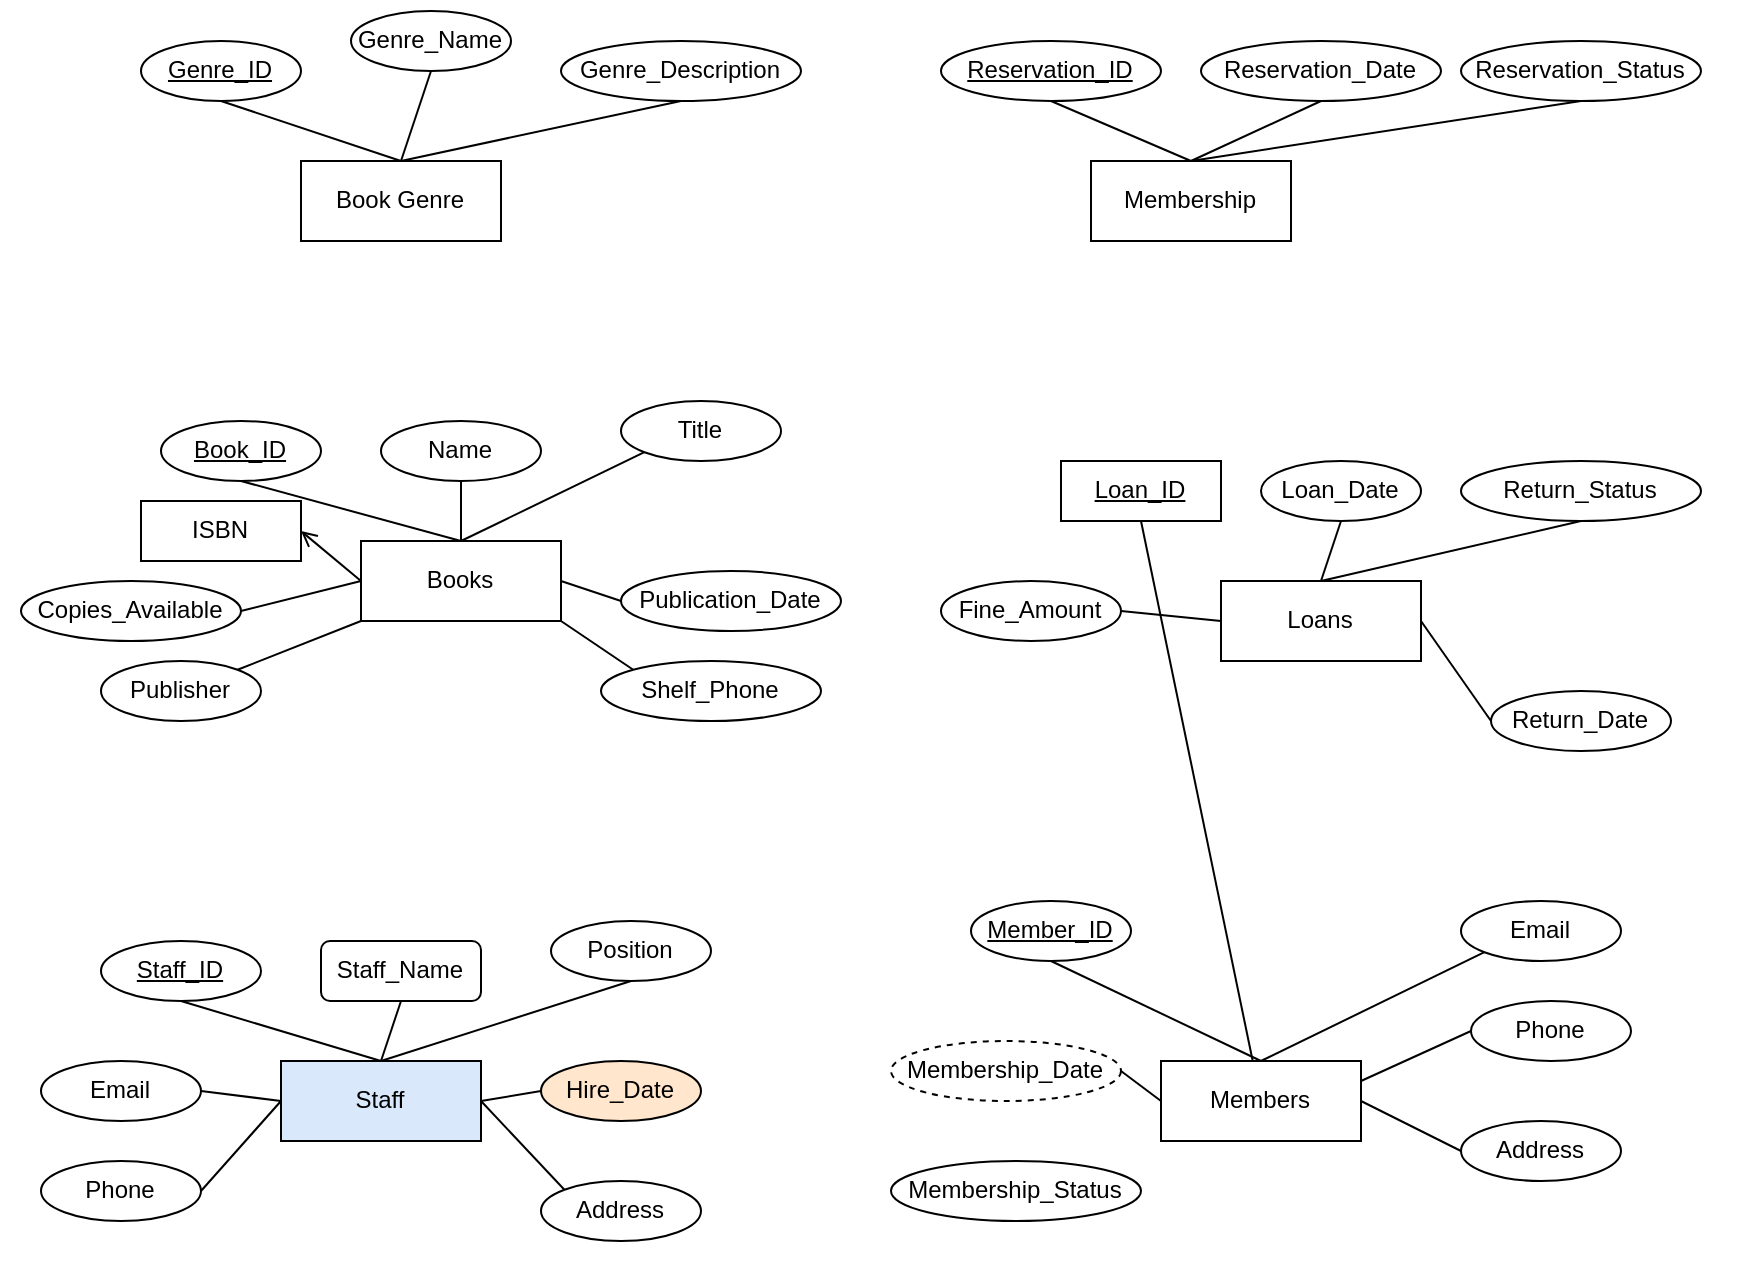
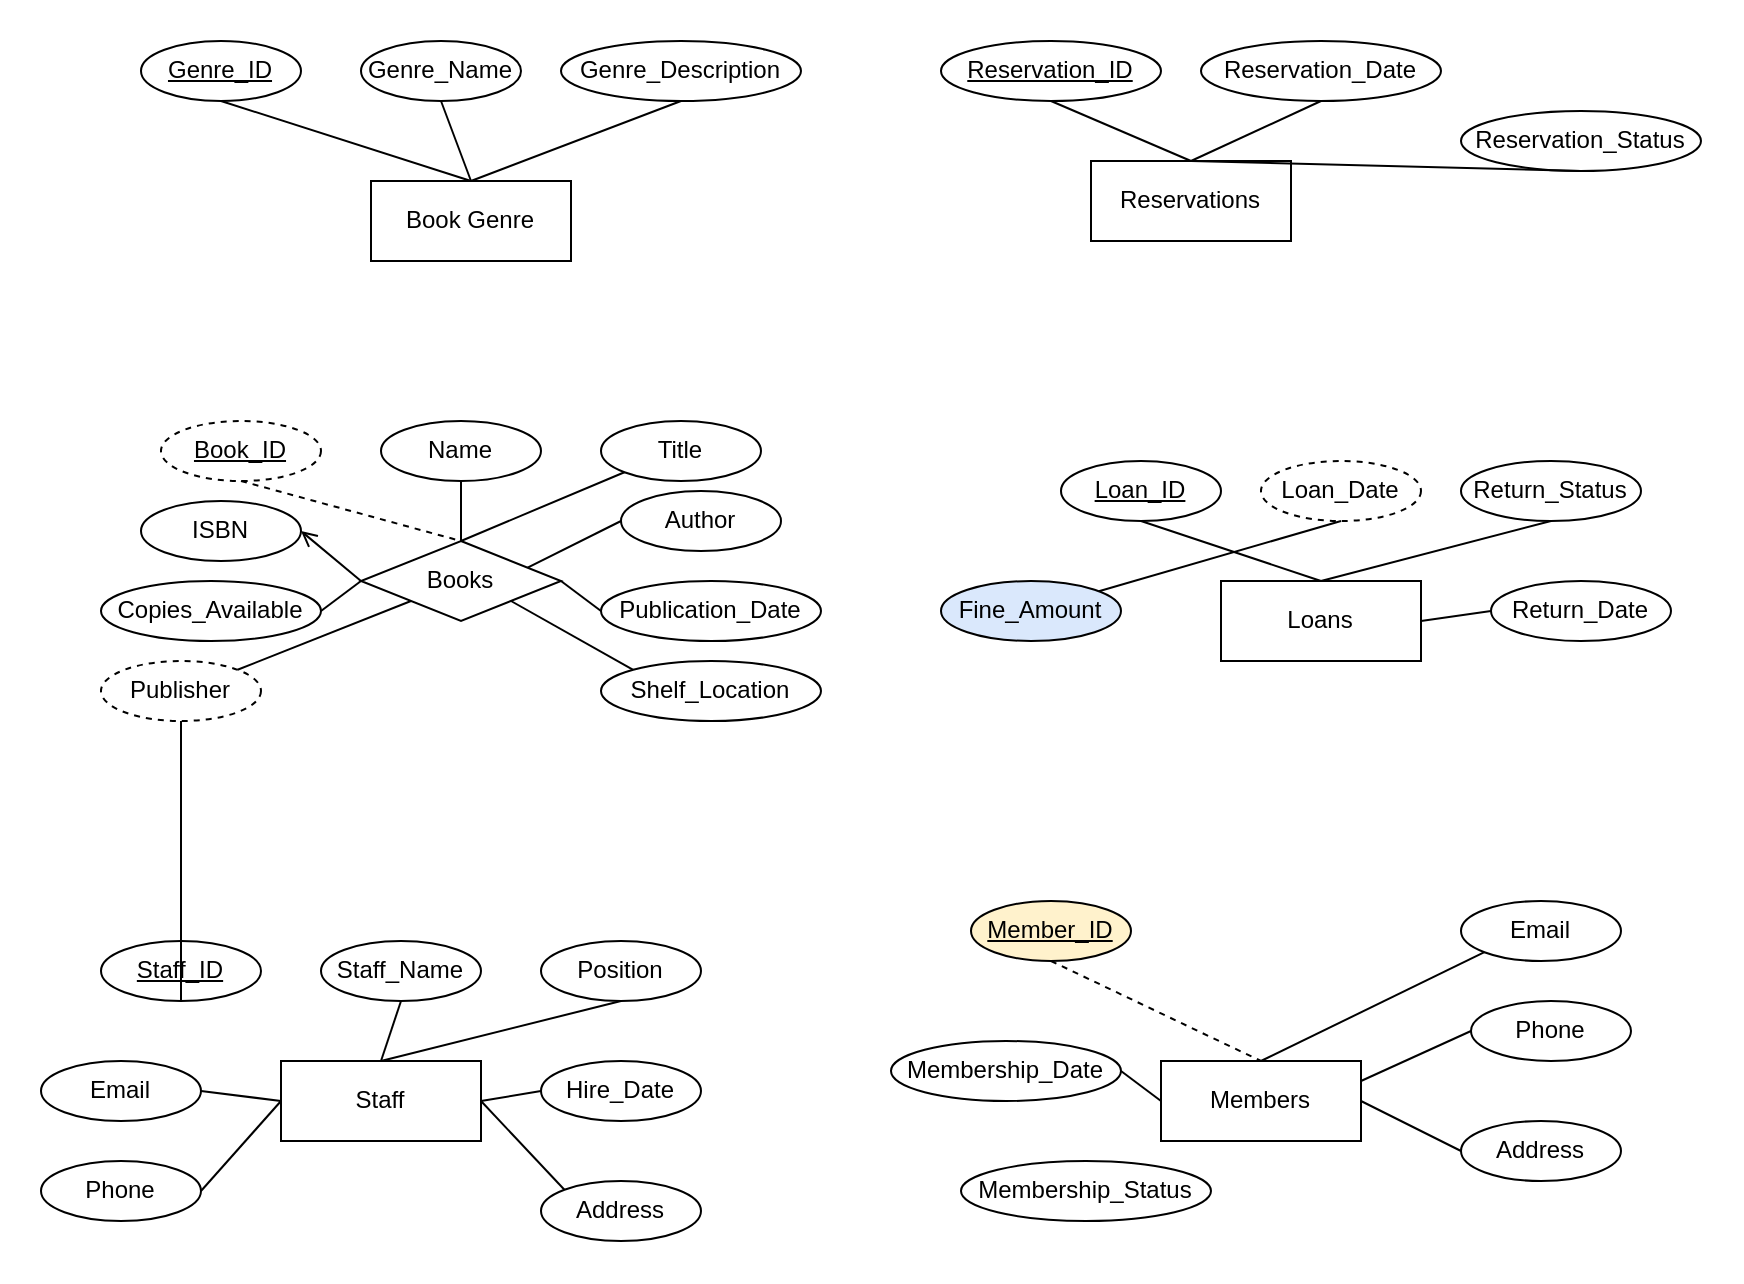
node "Genre_Name": moved (431, 41) -> (441, 71)
node "Reservation_Status": moved (1581, 71) -> (1581, 141)
node "Book Genre": moved (401, 201) -> (471, 221)
node "Membership": label "Membership" -> "Reservations"
node "Title": moved (701, 431) -> (681, 451)
node "Book_ID": style solid -> dashed
node "Loan_ID": shape rectangle -> ellipse
node "Loan_Date": style solid -> dashed
node "Return_Status": size 240x60 -> 180x60
edge "Book_ID" -- "Books": style solid -> dashed
node "Author": added
node "ISBN": shape rectangle -> ellipse
edge "Author" -- "Books": added
edge "Loan_Date" -- "Loans": now "Loan_Date" -- "Fine_Amount"
node "Books": shape rectangle -> diamond
node "Publication_Date": moved (731, 601) -> (711, 611)
node "Copies_Available": moved (131, 611) -> (211, 611)
node "Fine_Amount": fillcolor #ffffff -> #dae8fc
edge "Fine_Amount" -- "Loans": removed
node "Publisher": style solid -> dashed
node "Shelf_Phone": label "Shelf_Phone" -> "Shelf_Location"
node "Return_Date": moved (1581, 721) -> (1581, 611)
edge "Loan_ID" -- "Members": now "Loan_ID" -- "Loans"
node "Member_ID": fillcolor #ffffff -> #fff2cc
node "Position": moved (631, 951) -> (621, 971)
node "Staff_Name": shape rounded rectangle -> ellipse
edge "Member_ID" -- "Members": style solid -> dashed
edge "Staff_ID" -- "Staff": now "Staff_ID" -- "Publisher"
node "Membership_Date": style dashed -> solid
node "Hire_Date": fillcolor #ffe6cc -> #ffffff
node "Staff": fillcolor #dae8fc -> #ffffff
node "Membership_Status": moved (1016, 1191) -> (1086, 1191)
